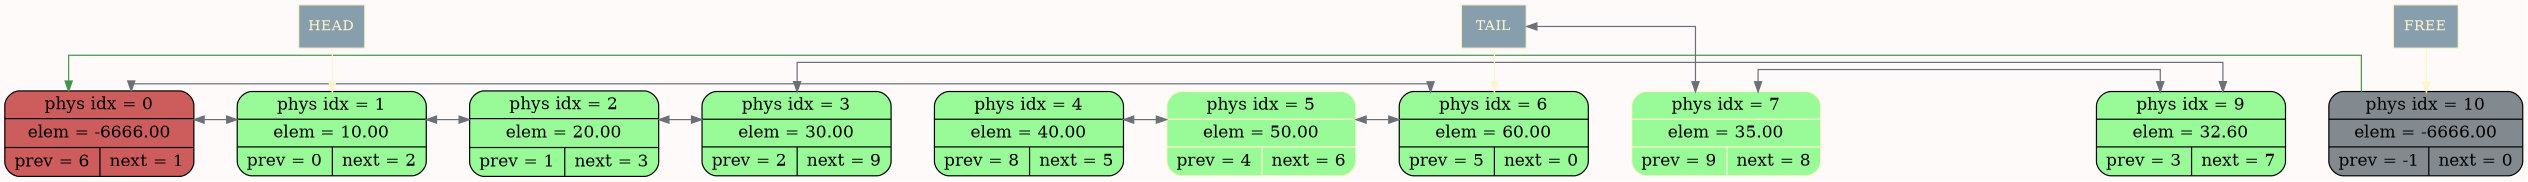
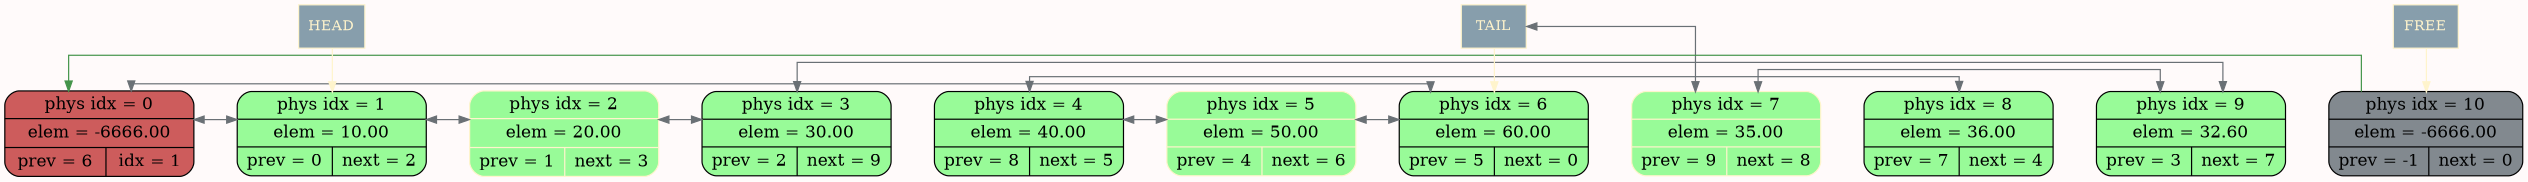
node "phys idx = 2": color #000000 -> #fff4cc
node "phys idx = 8": added
node "phys idx = 0": text "next = 1" -> "idx = 1"
